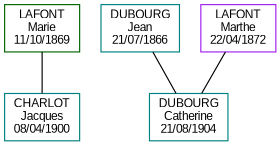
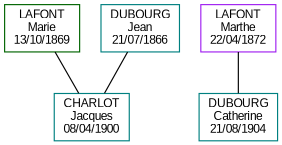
node "LAFONT Marie 11/10/1869": label "LAFONT Marie 11/10/1869" -> "LAFONT Marie 13/10/1869"
edge "DUBOURG Jean 21/07/1866" -- "DUBOURG Catherine 21/08/1904": now "DUBOURG Jean 21/07/1866" -- "CHARLOT Jacques 08/04/1900"
